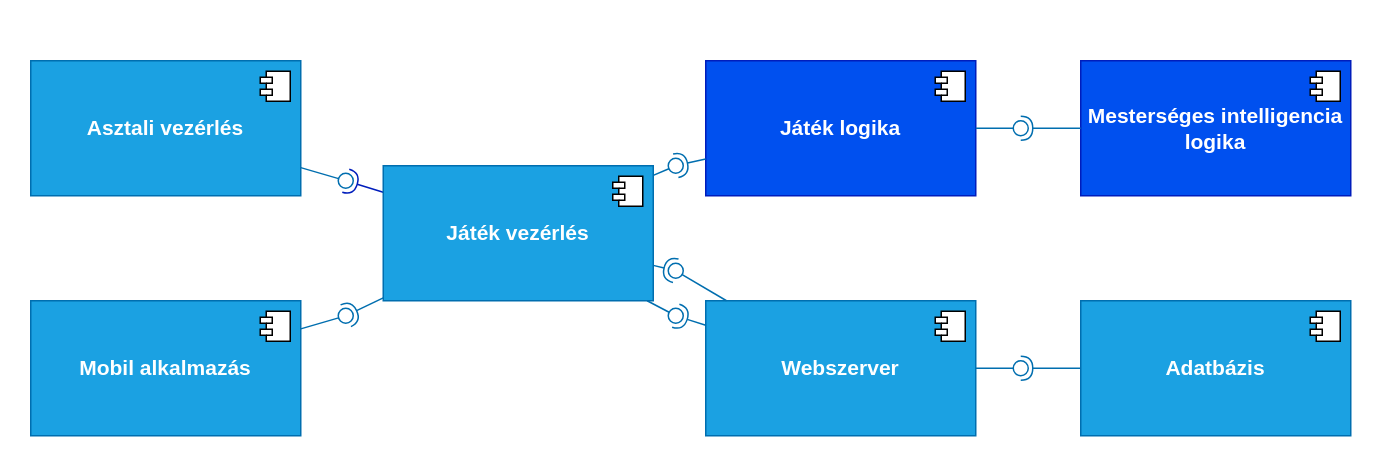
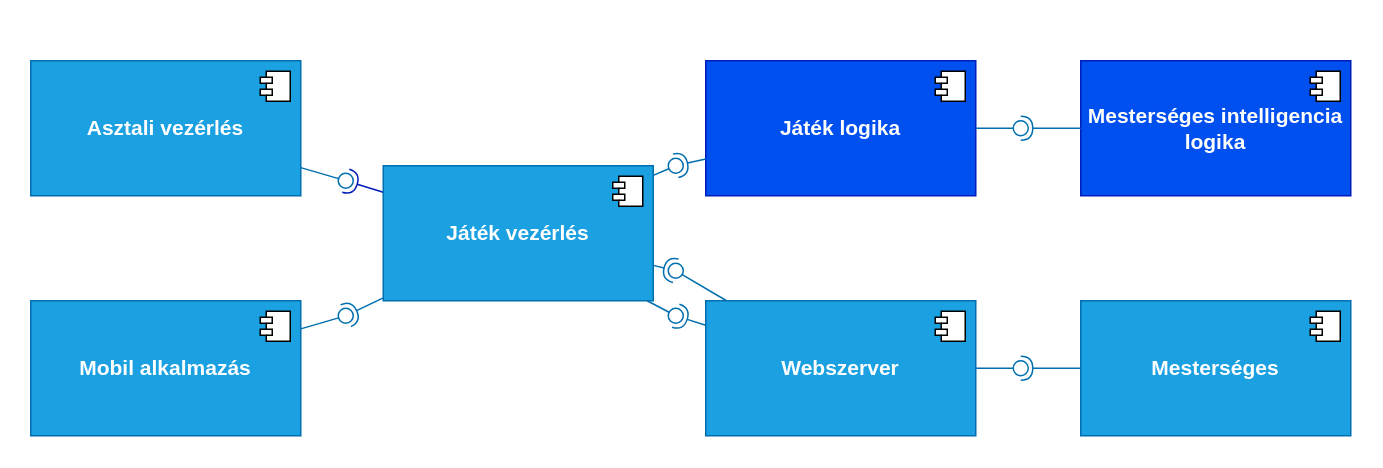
node "Adatbázis": label "Adatbázis" -> "Mesterséges"
